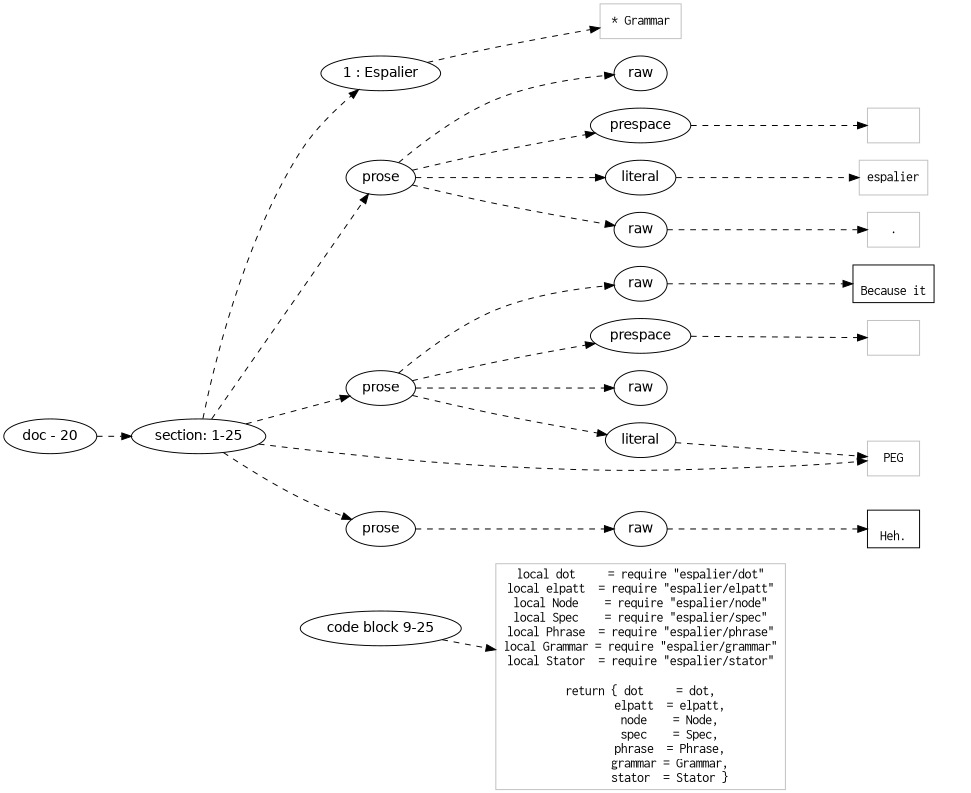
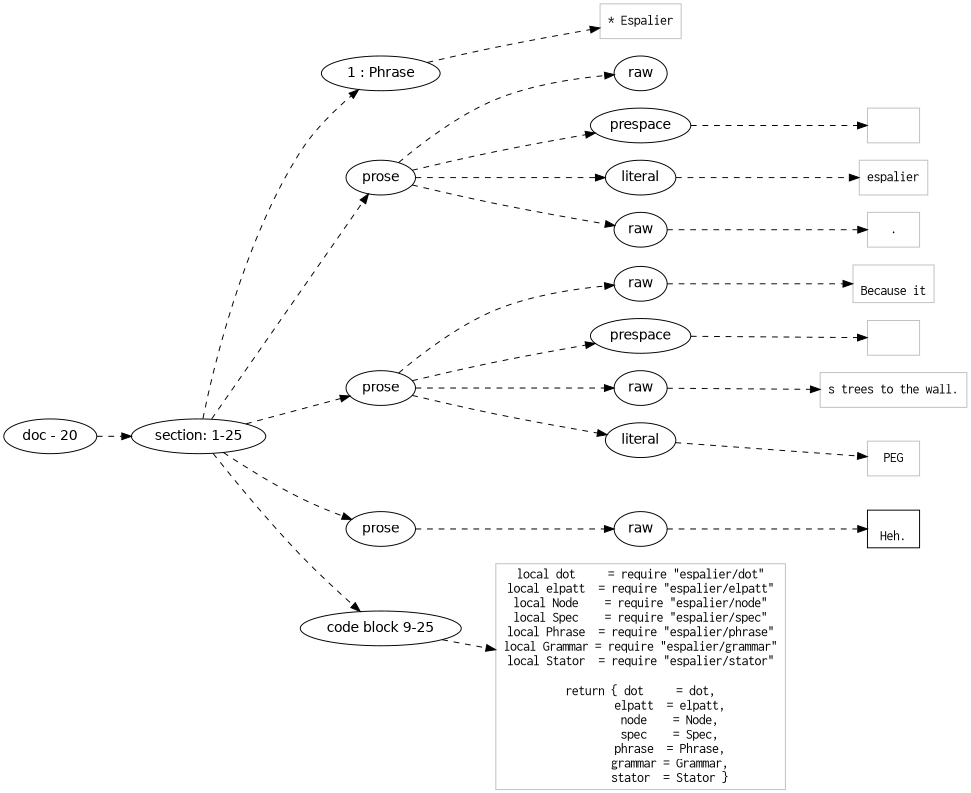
node "* Grammar": label "* Grammar" -> "* Espalier"
node "1 : Espalier": label "1 : Espalier" -> "1 : Phrase"
node "Because it": color black -> Gray
node "s trees to the wall.": added
edge "section: 1-25" -> "PEG": now "section: 1-25" -> "code block 9-25"
